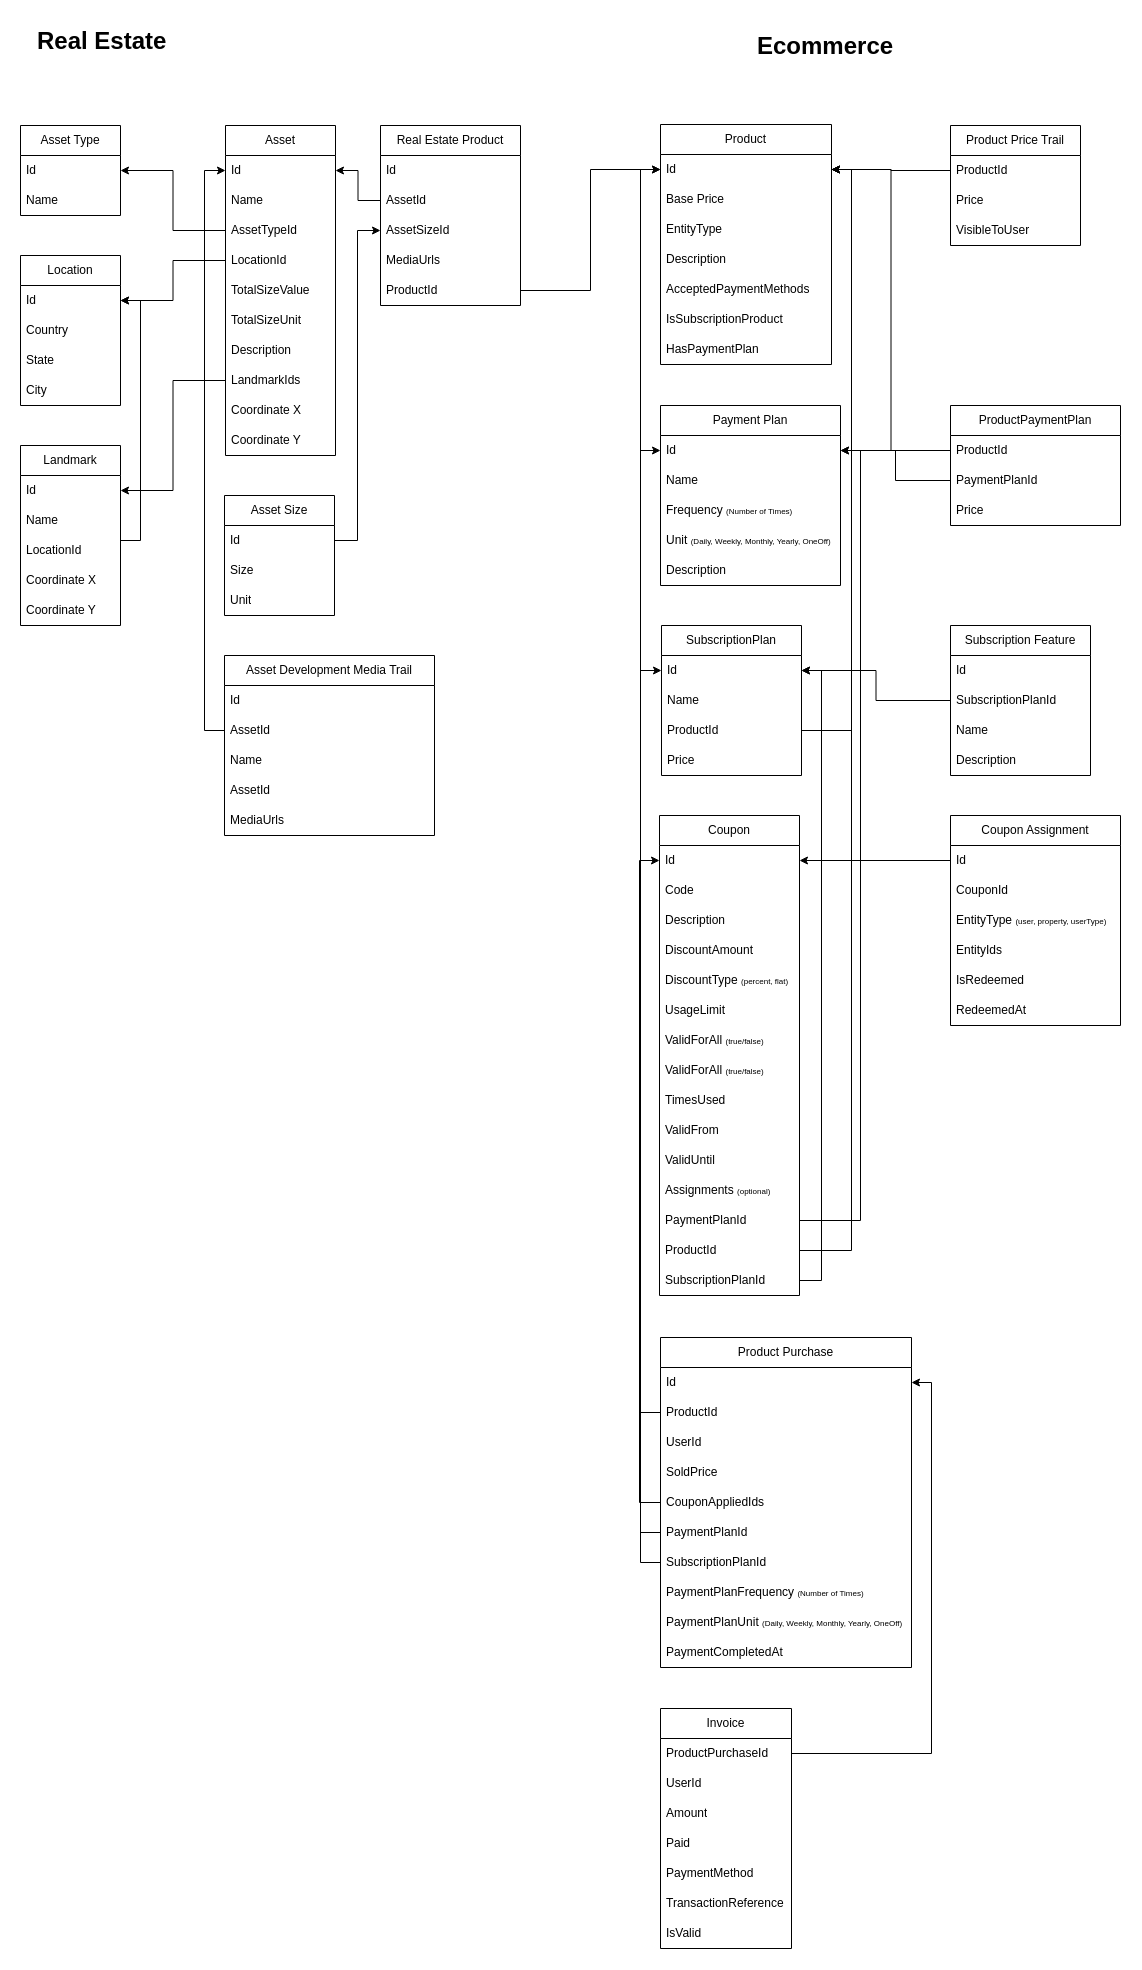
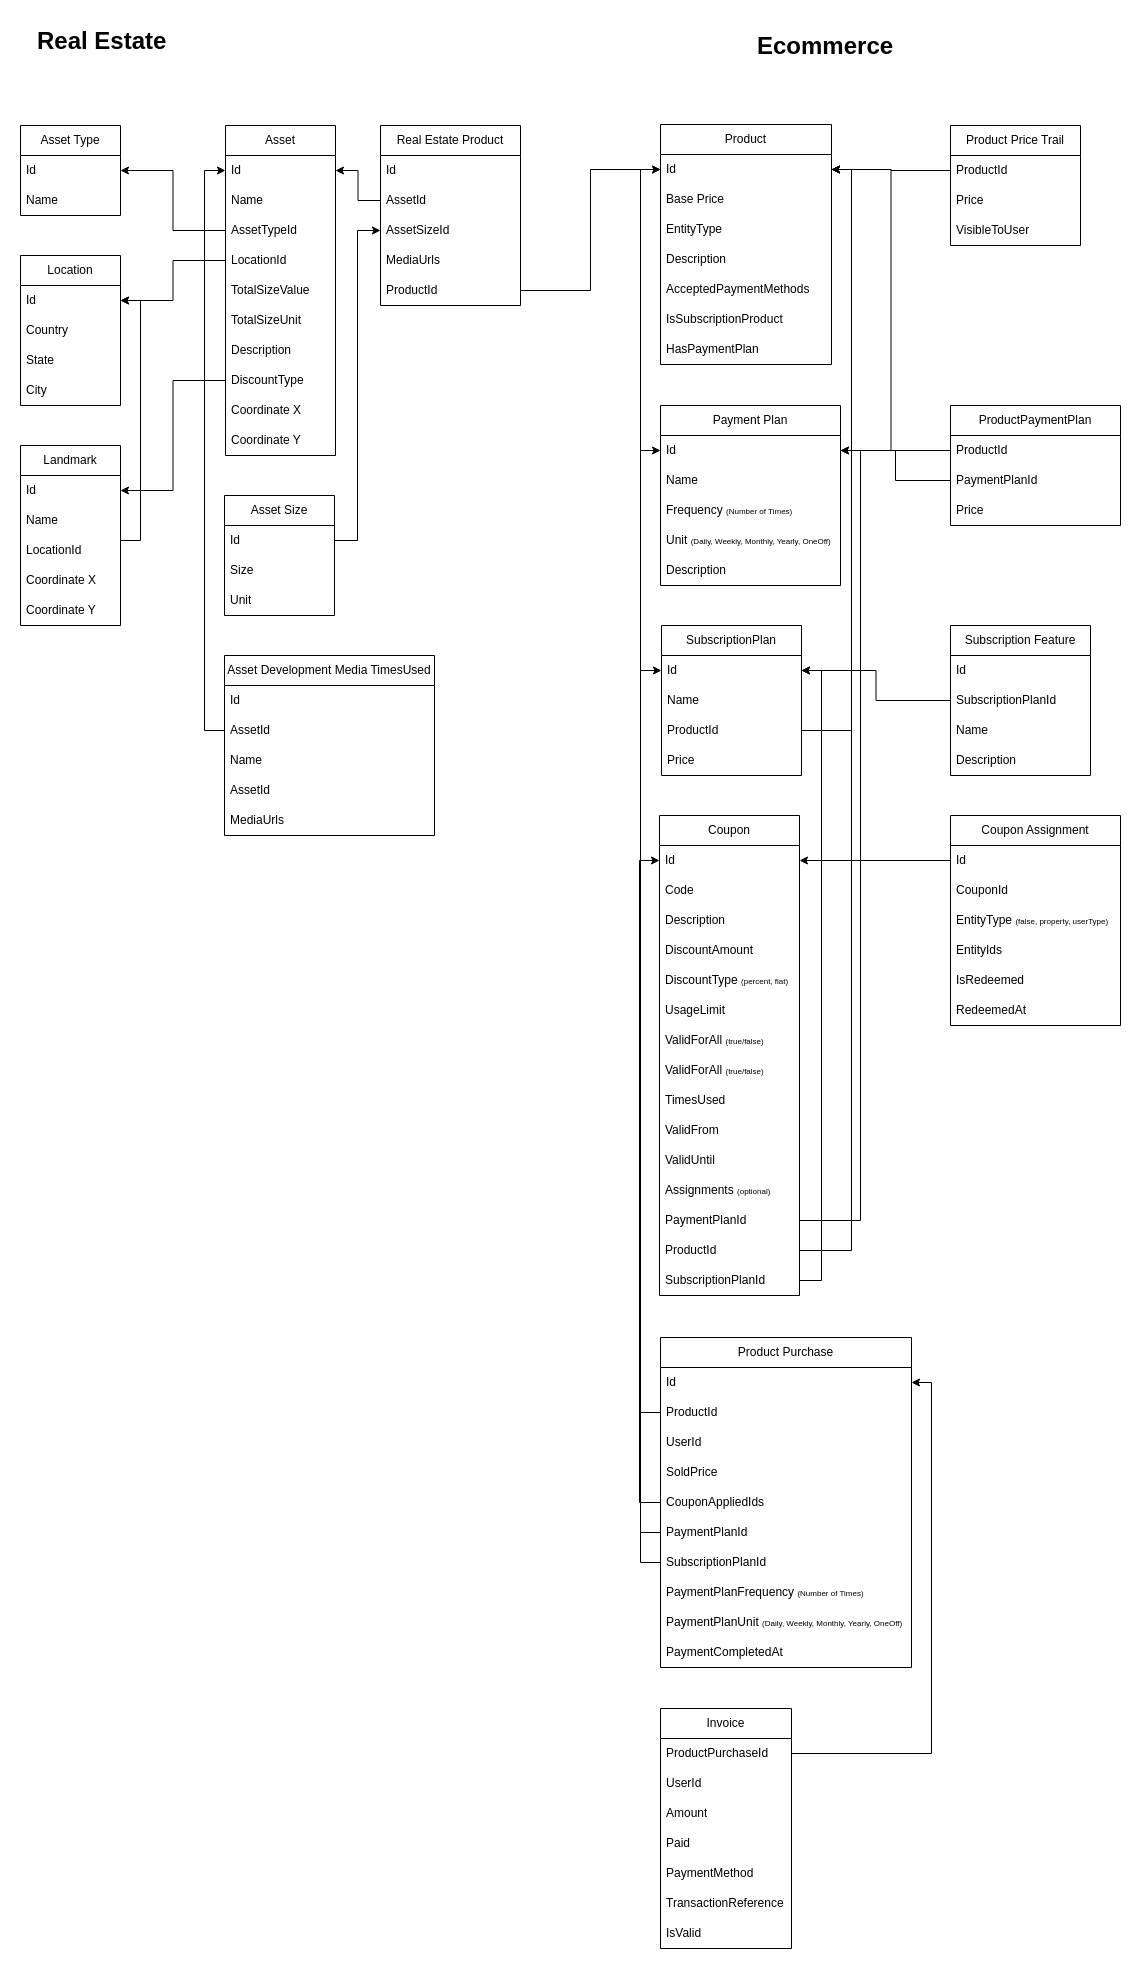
node "LandmarkIds": label "LandmarkIds" -> "DiscountType"
node "Asset Development Media Trail": label "Asset Development Media Trail" -> "Asset Development Media TimesUsed"
node "EntityType (user, property, userType)": label "EntityType (user, property, userType)" -> "EntityType (false, property, userType)"
